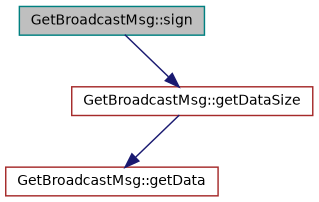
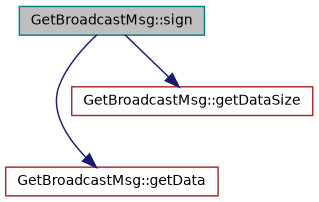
edge "GetBroadcastMsg::getDataSize" -> "GetBroadcastMsg::getData": now "GetBroadcastMsg::sign" -> "GetBroadcastMsg::getData"
